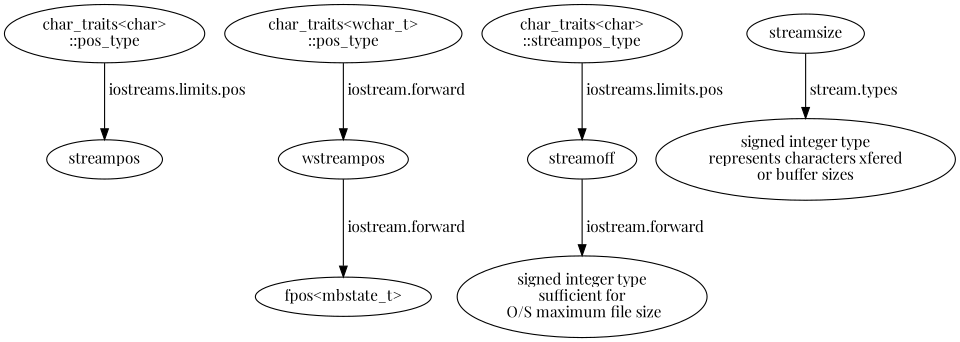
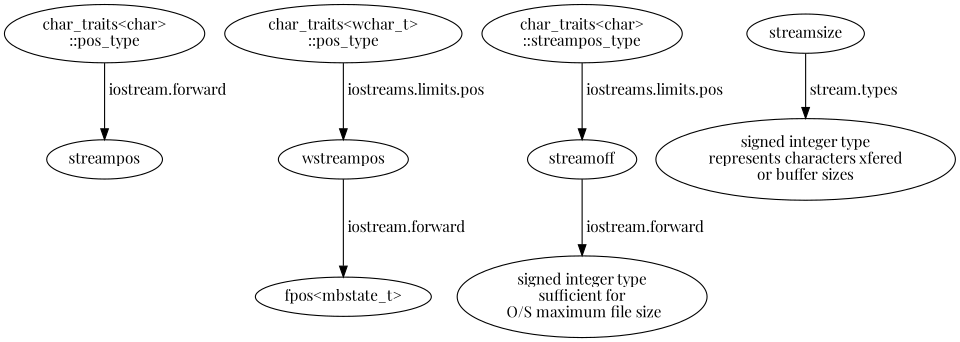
edge "char_traits<char> ::pos_type" -> "streampos": label " iostreams.limits.pos" -> " iostream.forward"
edge "char_traits<wchar_t> ::pos_type" -> "wstreampos": label " iostream.forward" -> " iostreams.limits.pos"
